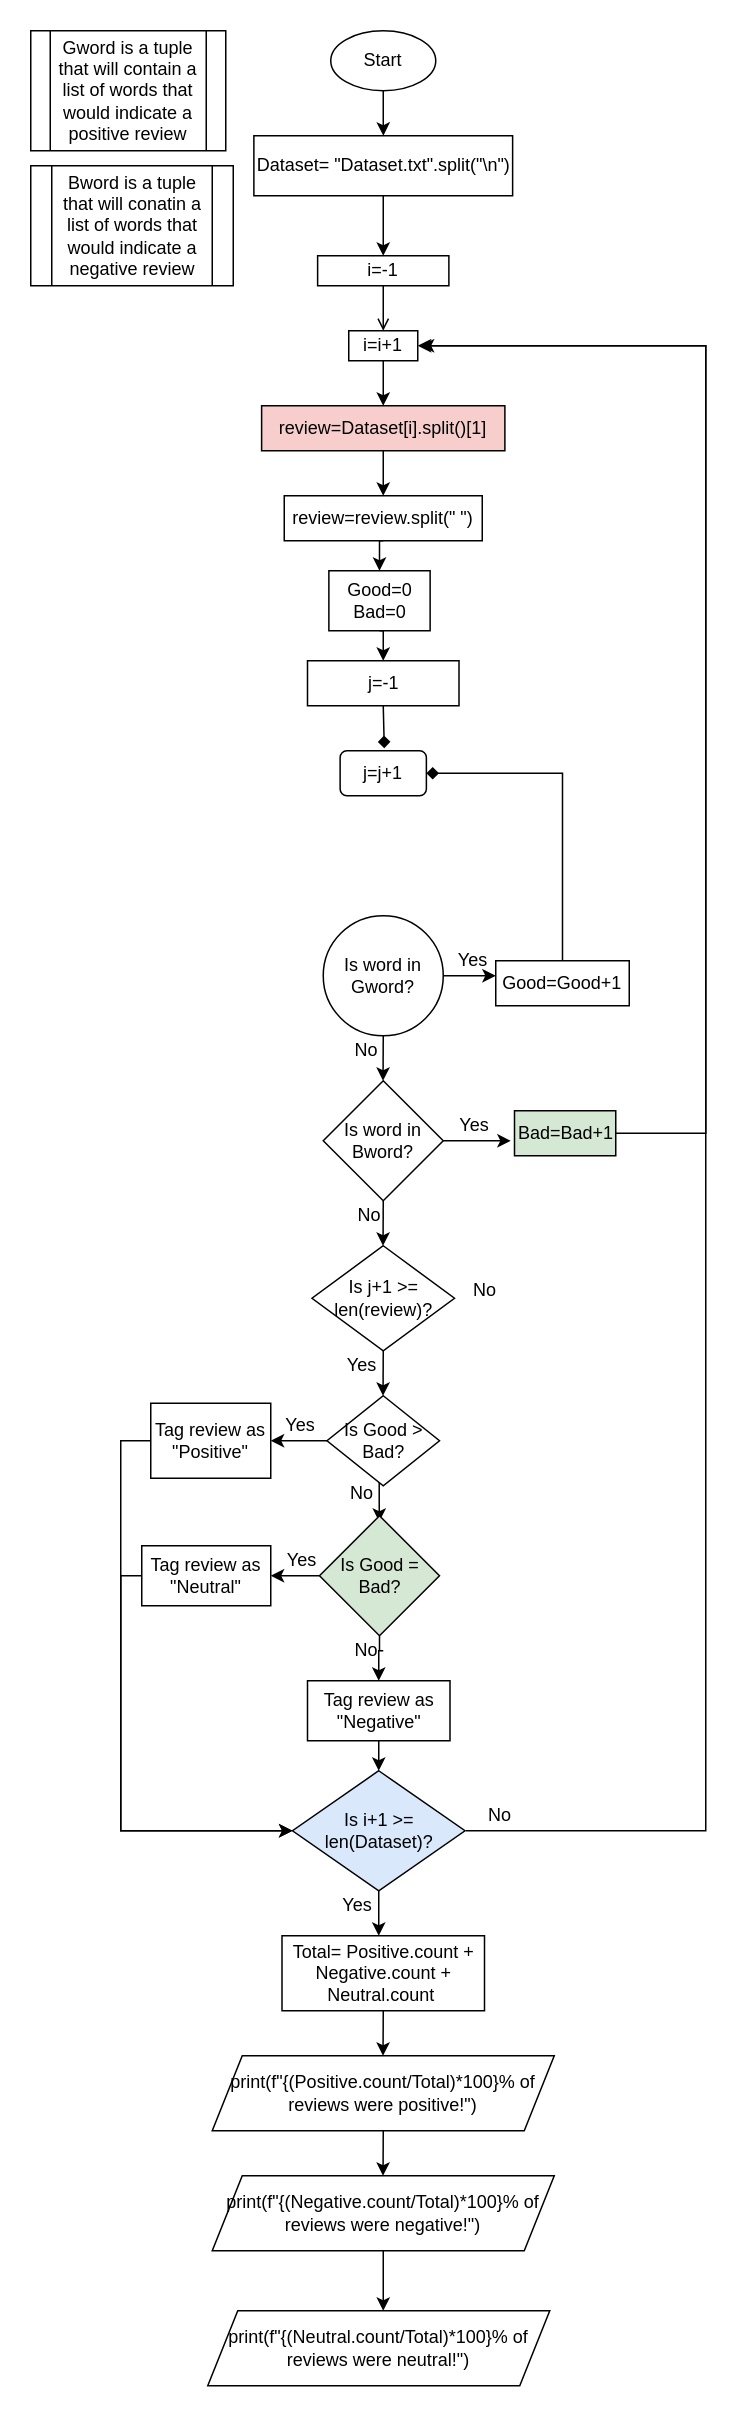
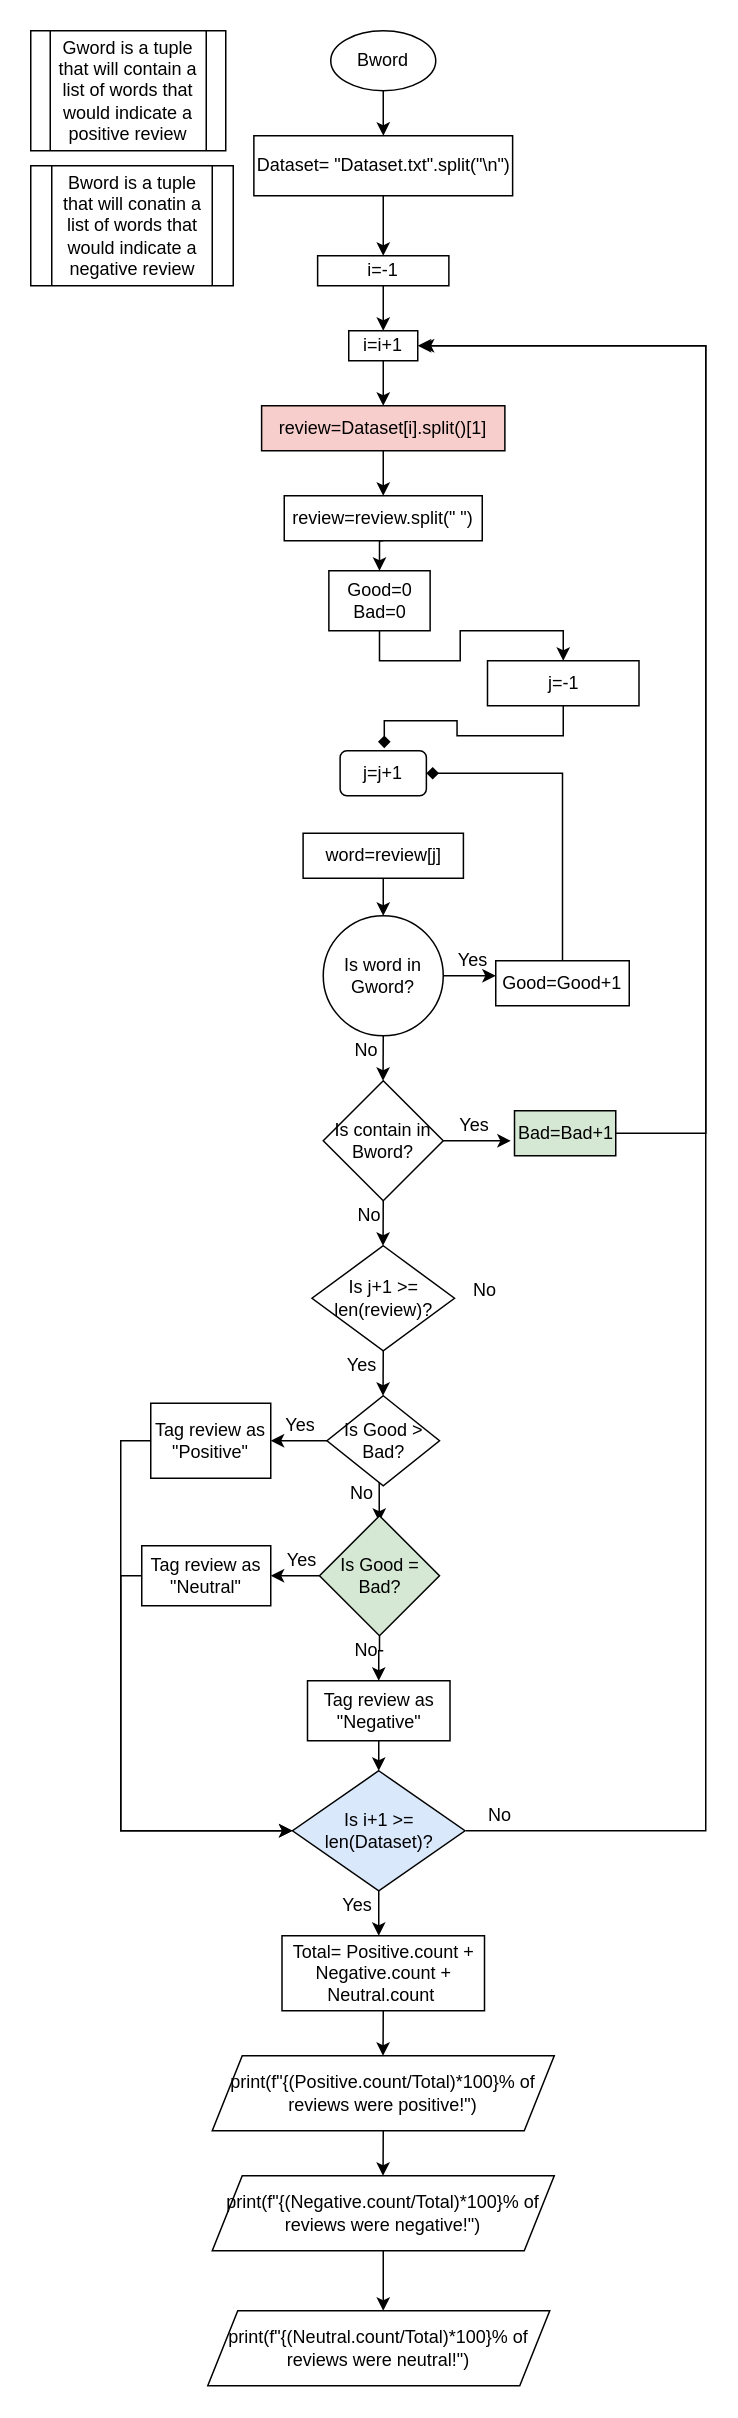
node "Start": label "Start" -> "Bword"
edge "i=-1" -> "i=i+1": arrowhead open -> classic
node "j=-1": moved (383, 683) -> (563, 683)
node "word=review[j]": added
edge "word=review[j]" -> "Is word in Gword?": added
node "Is word in Bword?": label "Is word in Bword?" -> "Is contain in Bword?"
